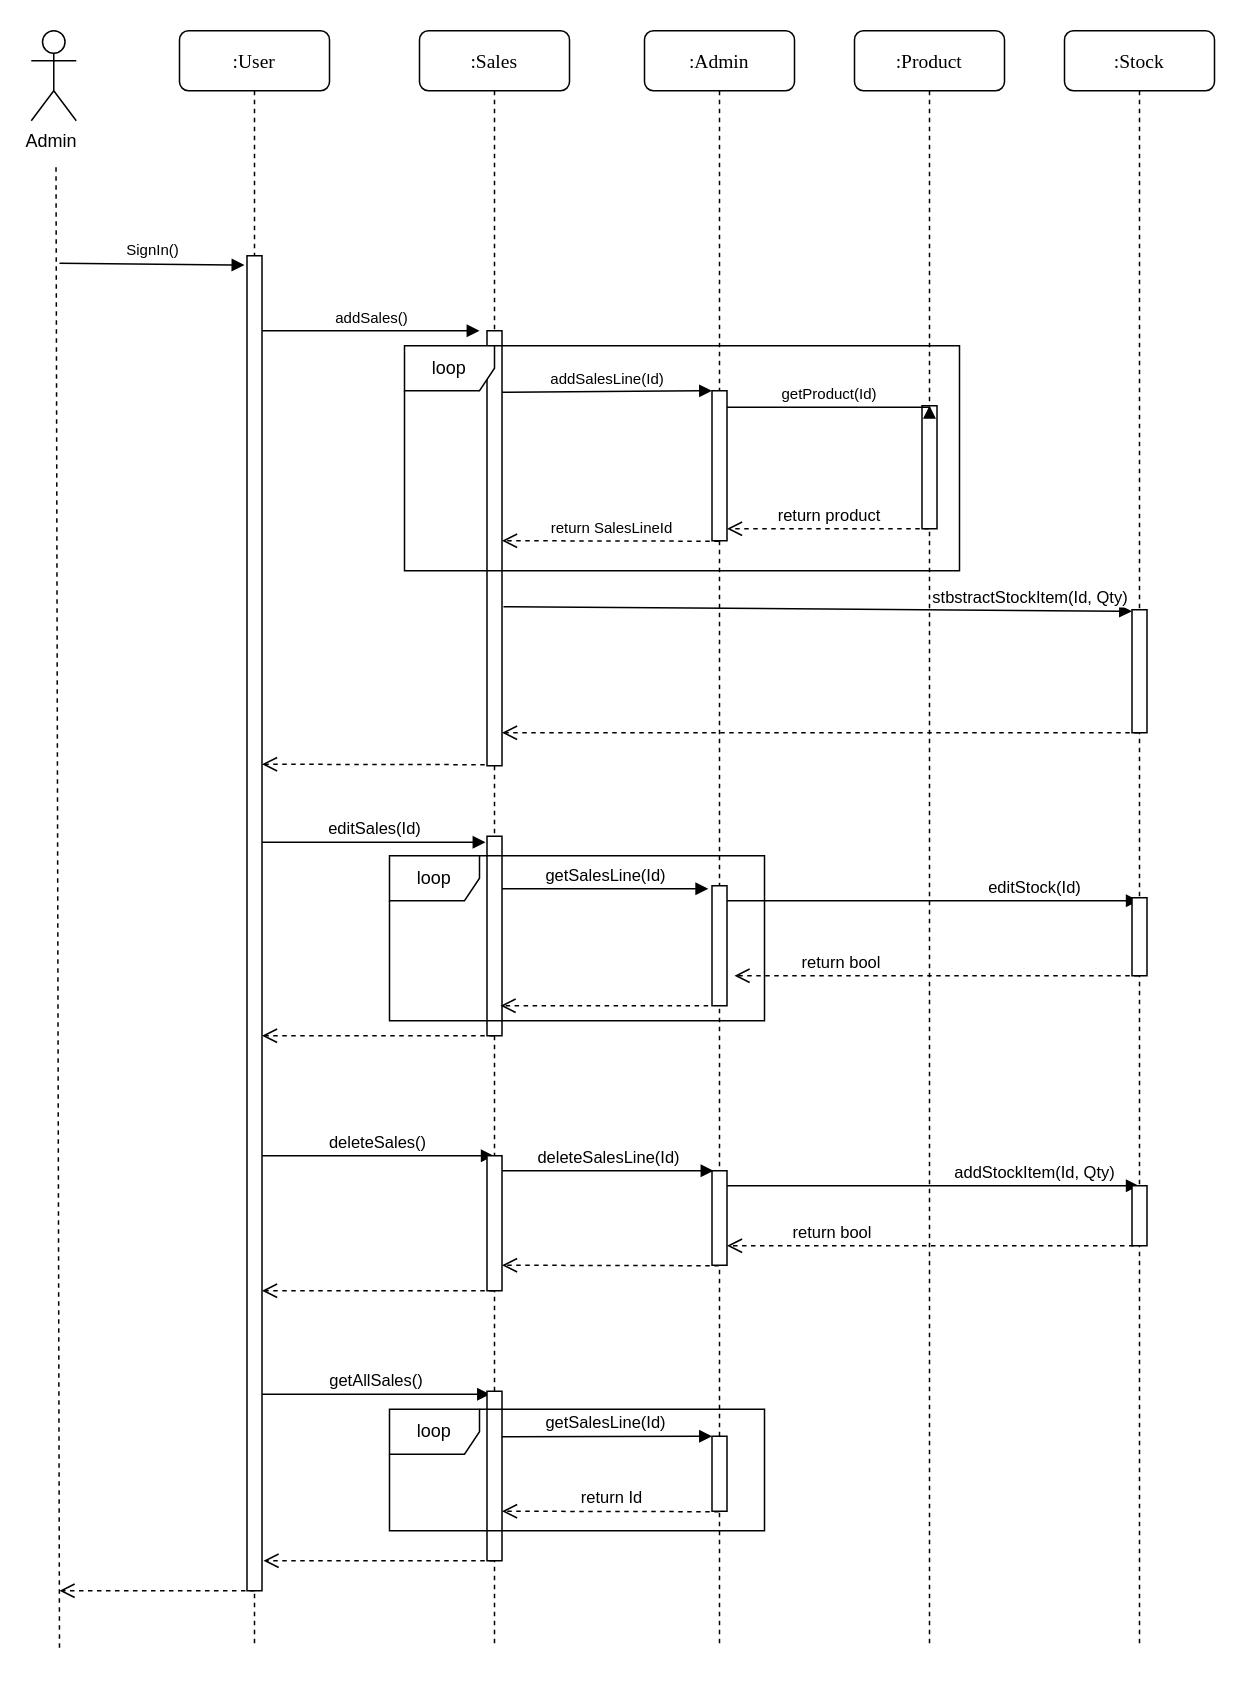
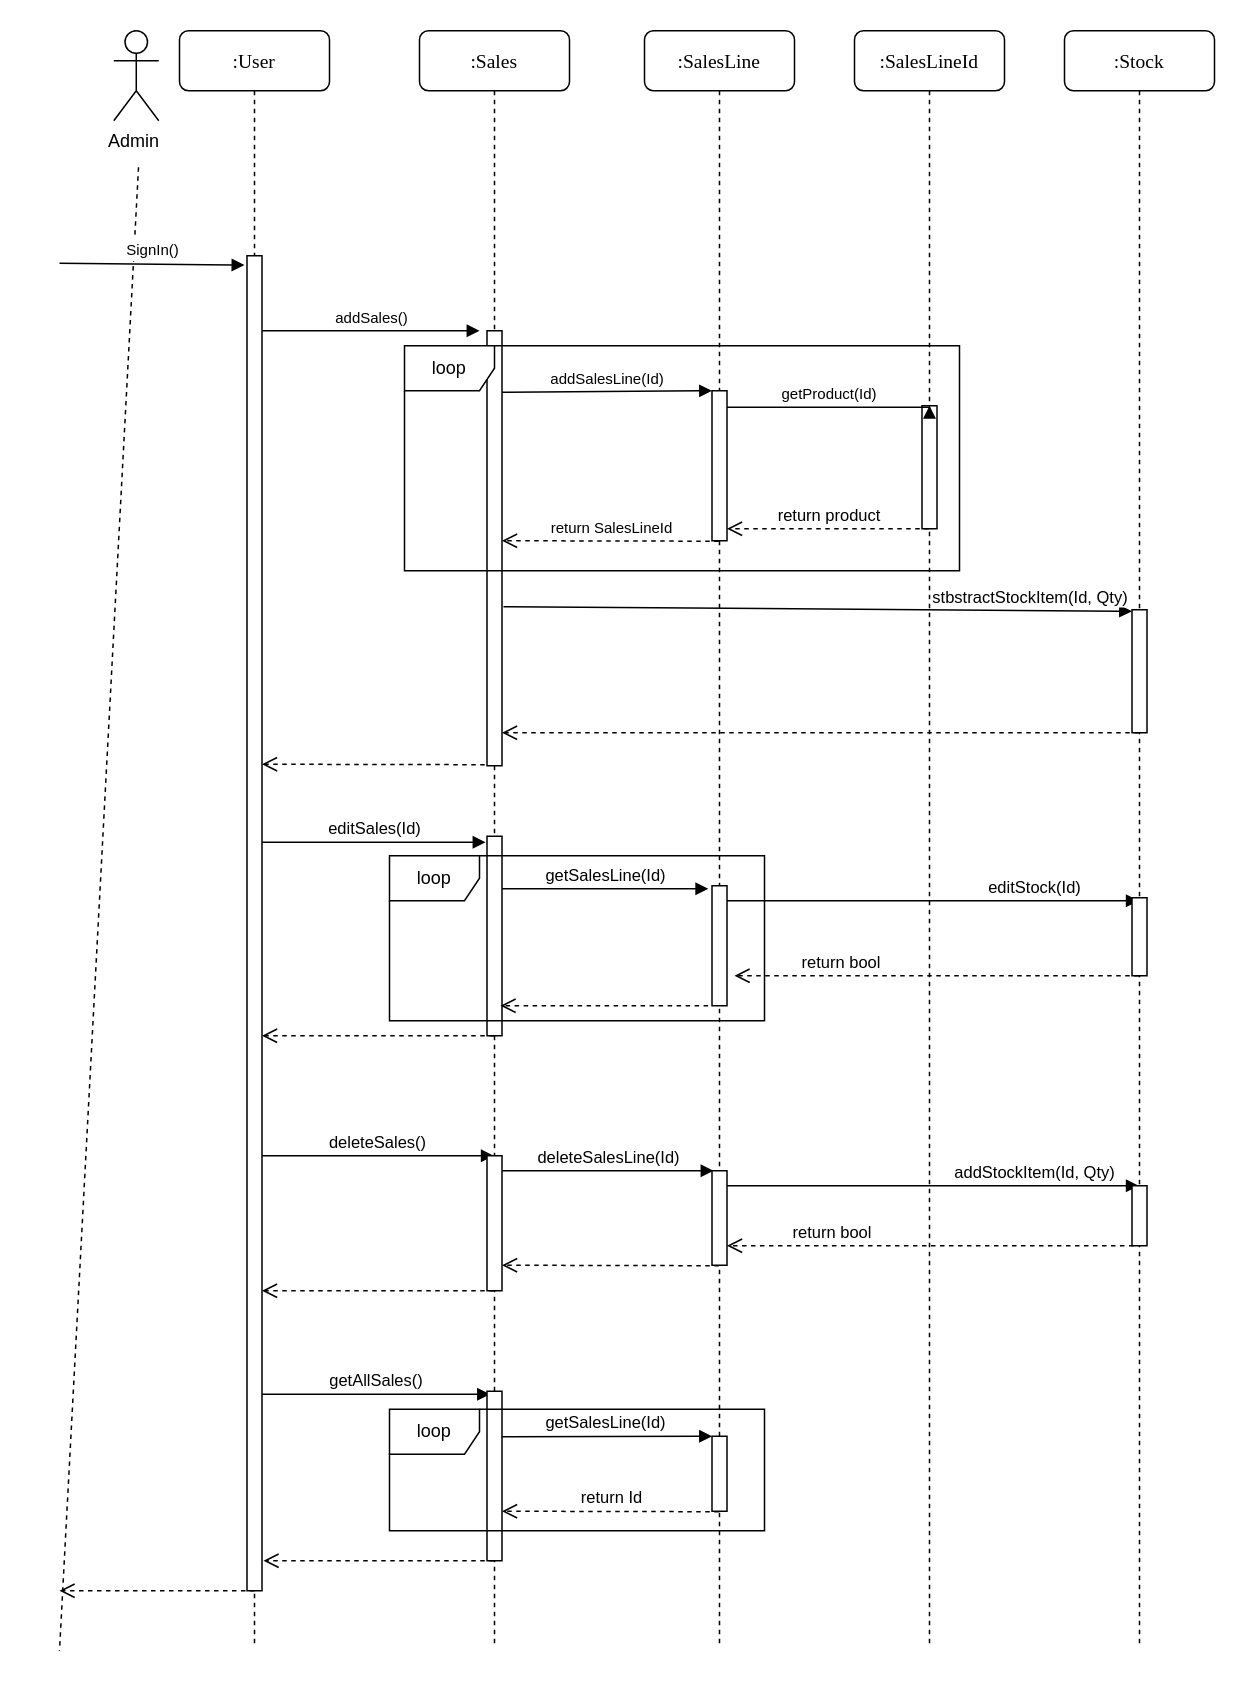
node ":Admin": label ":Admin" -> ":SalesLine"
node ":Product": label ":Product" -> ":SalesLineId"
node "Admin": moved (54, 76) -> (136, 76)
